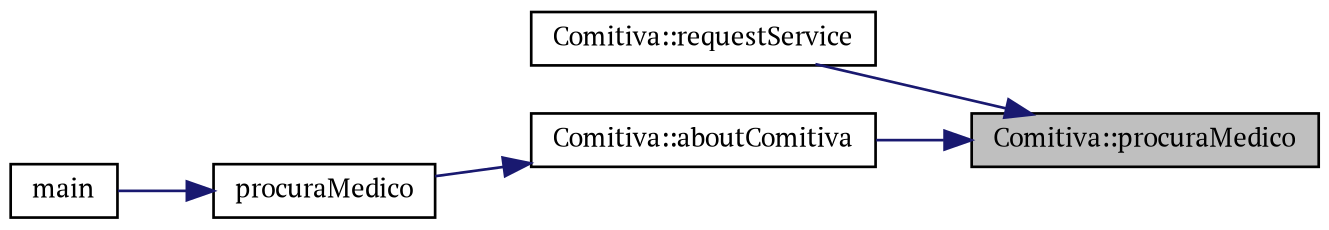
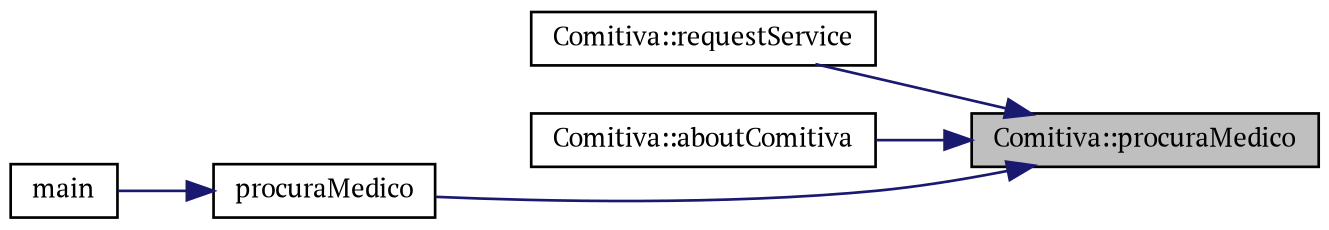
edge "procuraMedico" -> "Comitiva::aboutComitiva": now "procuraMedico" -> "Comitiva::procuraMedico"
